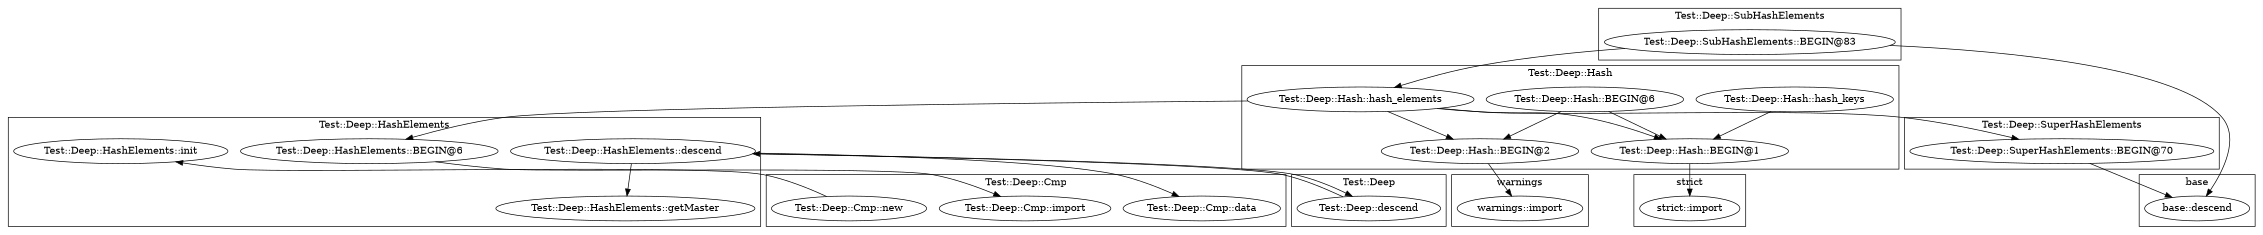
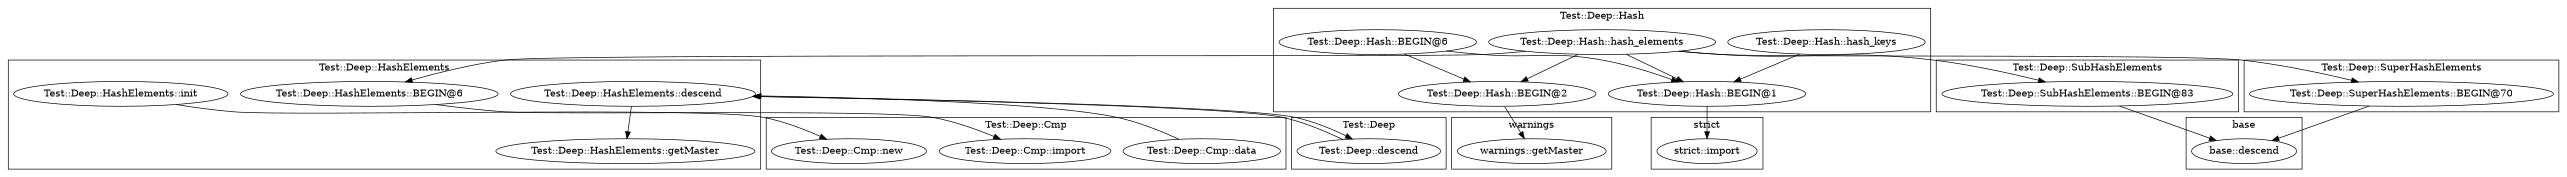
edge "Test::Deep::SubHashElements::BEGIN@83" -> "Test::Deep::Hash::hash_elements": reversed
edge "Test::Deep::HashElements::descend" -> "Test::Deep::Cmp::data": reversed
edge "Test::Deep::Cmp::new" -> "Test::Deep::HashElements::init": reversed
node "warnings::import": label "warnings::import" -> "warnings::getMaster"
